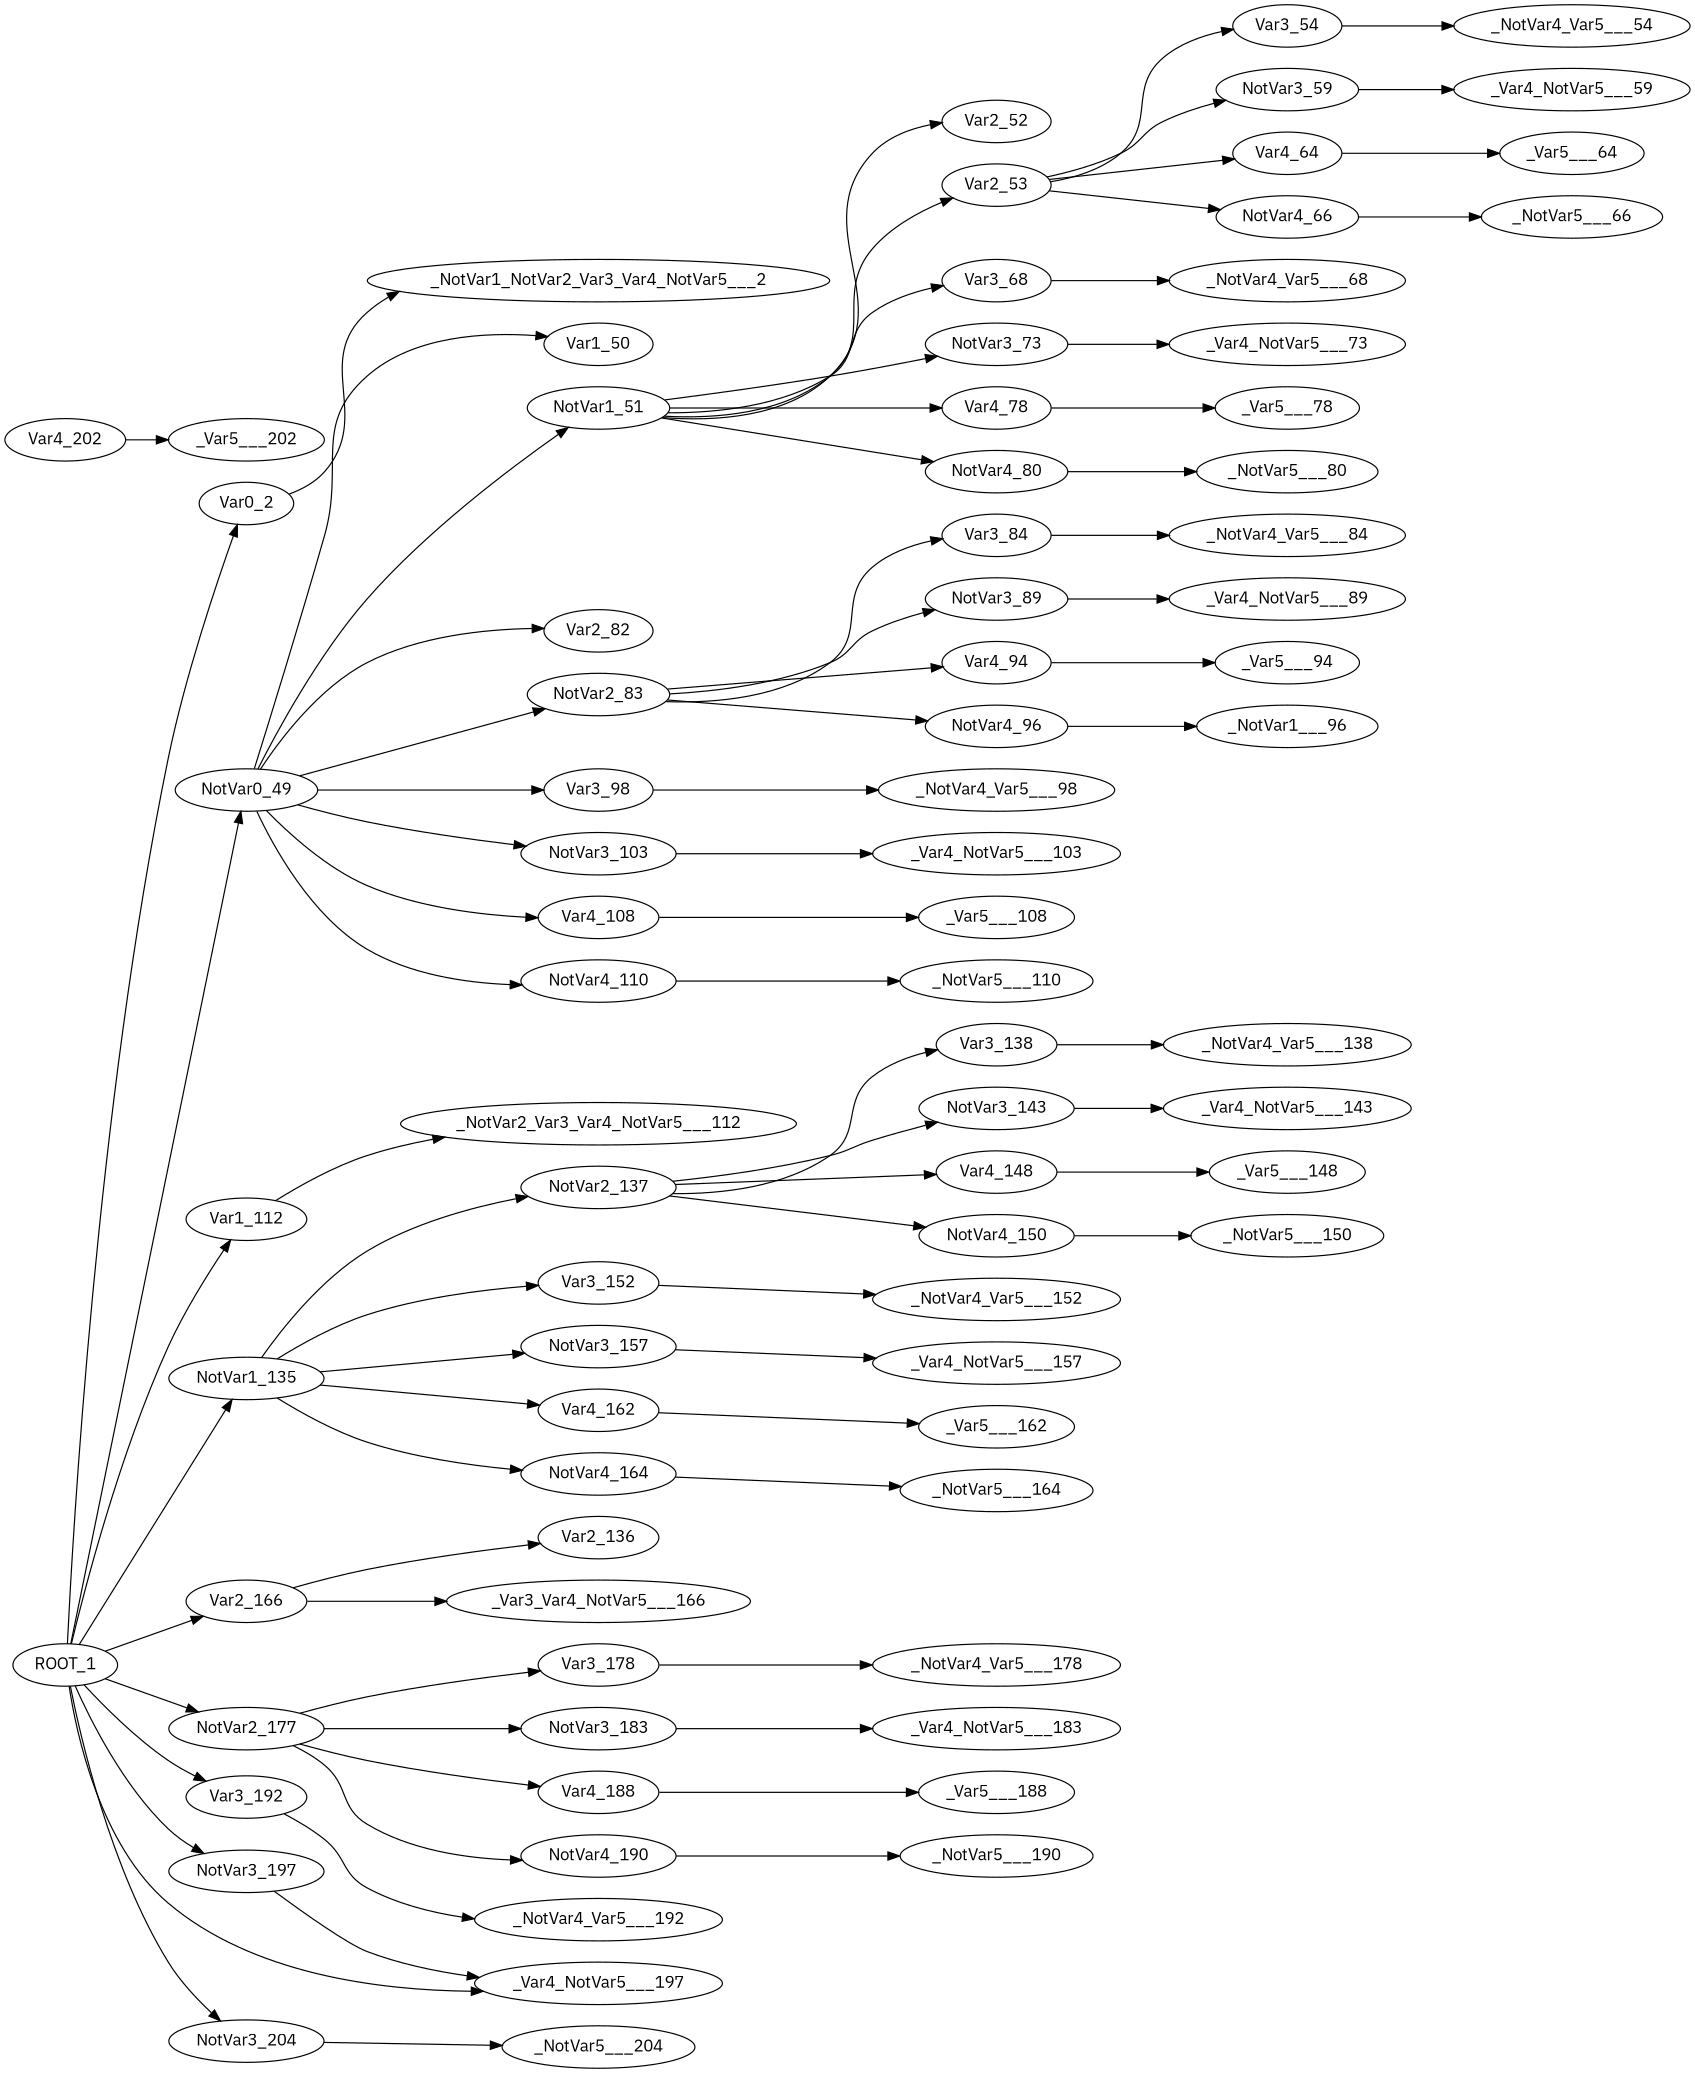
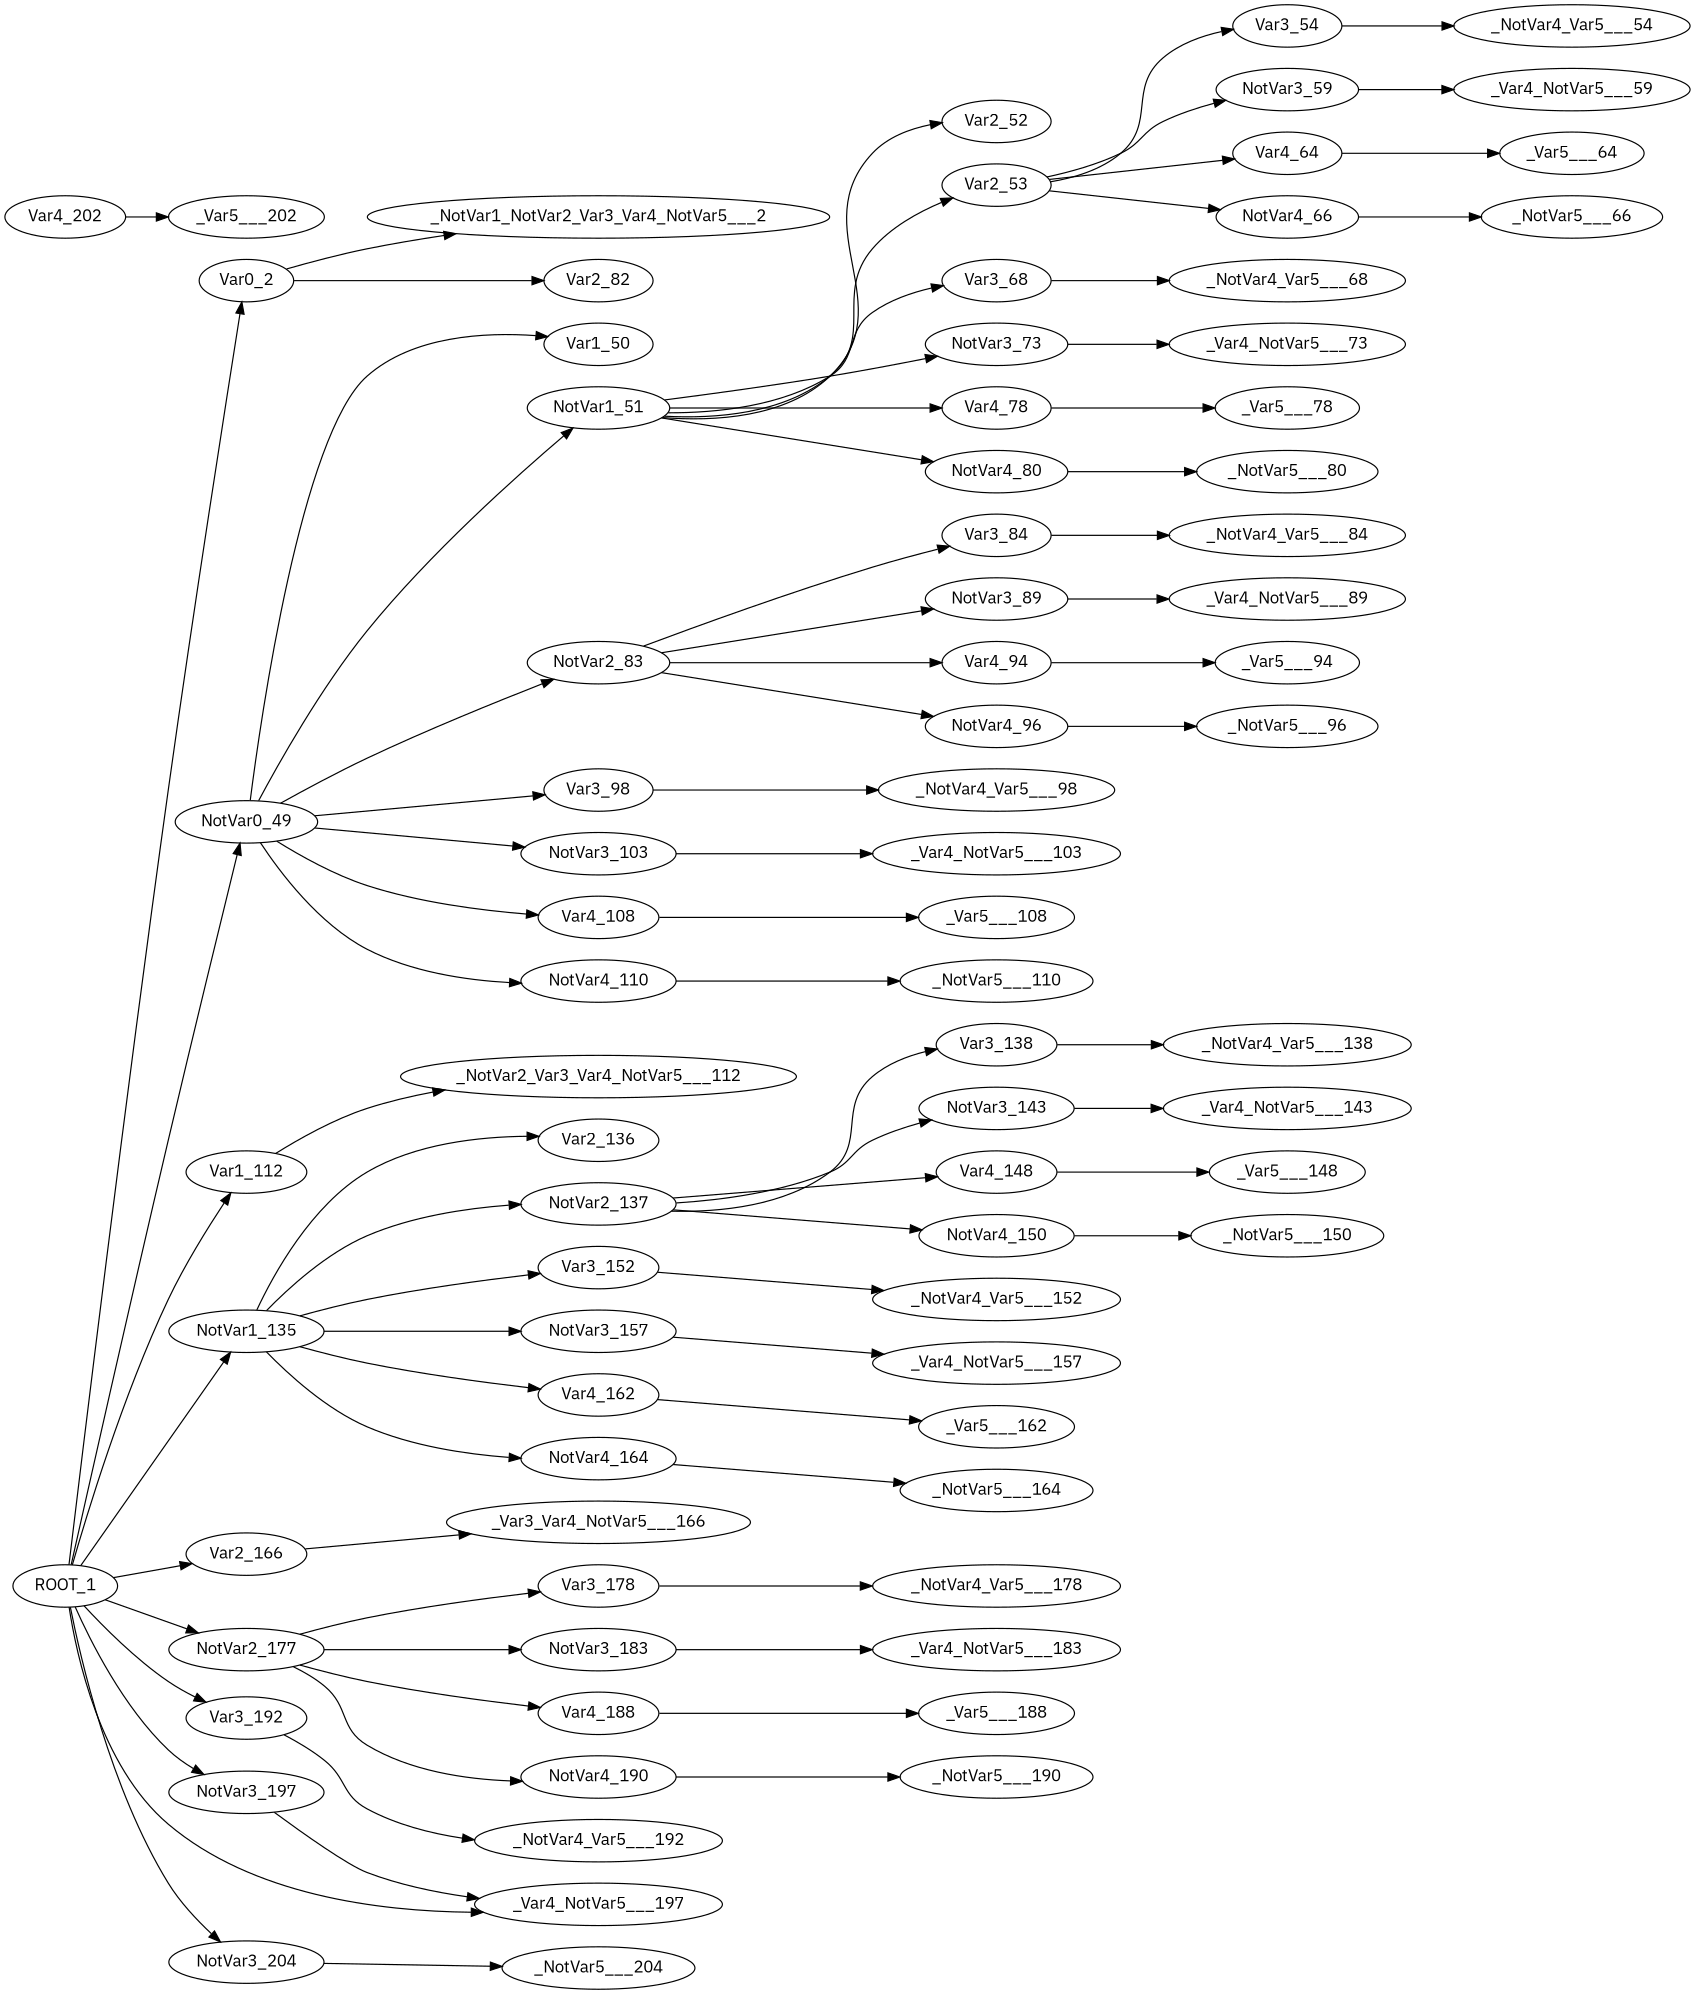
edge "NotVar0_49" -> "Var2_82": now "Var0_2" -> "Var2_82"
node "_NotVar1___96": label "_NotVar1___96" -> "_NotVar5___96"
edge "Var2_166" -> "Var2_136": now "NotVar1_135" -> "Var2_136"
